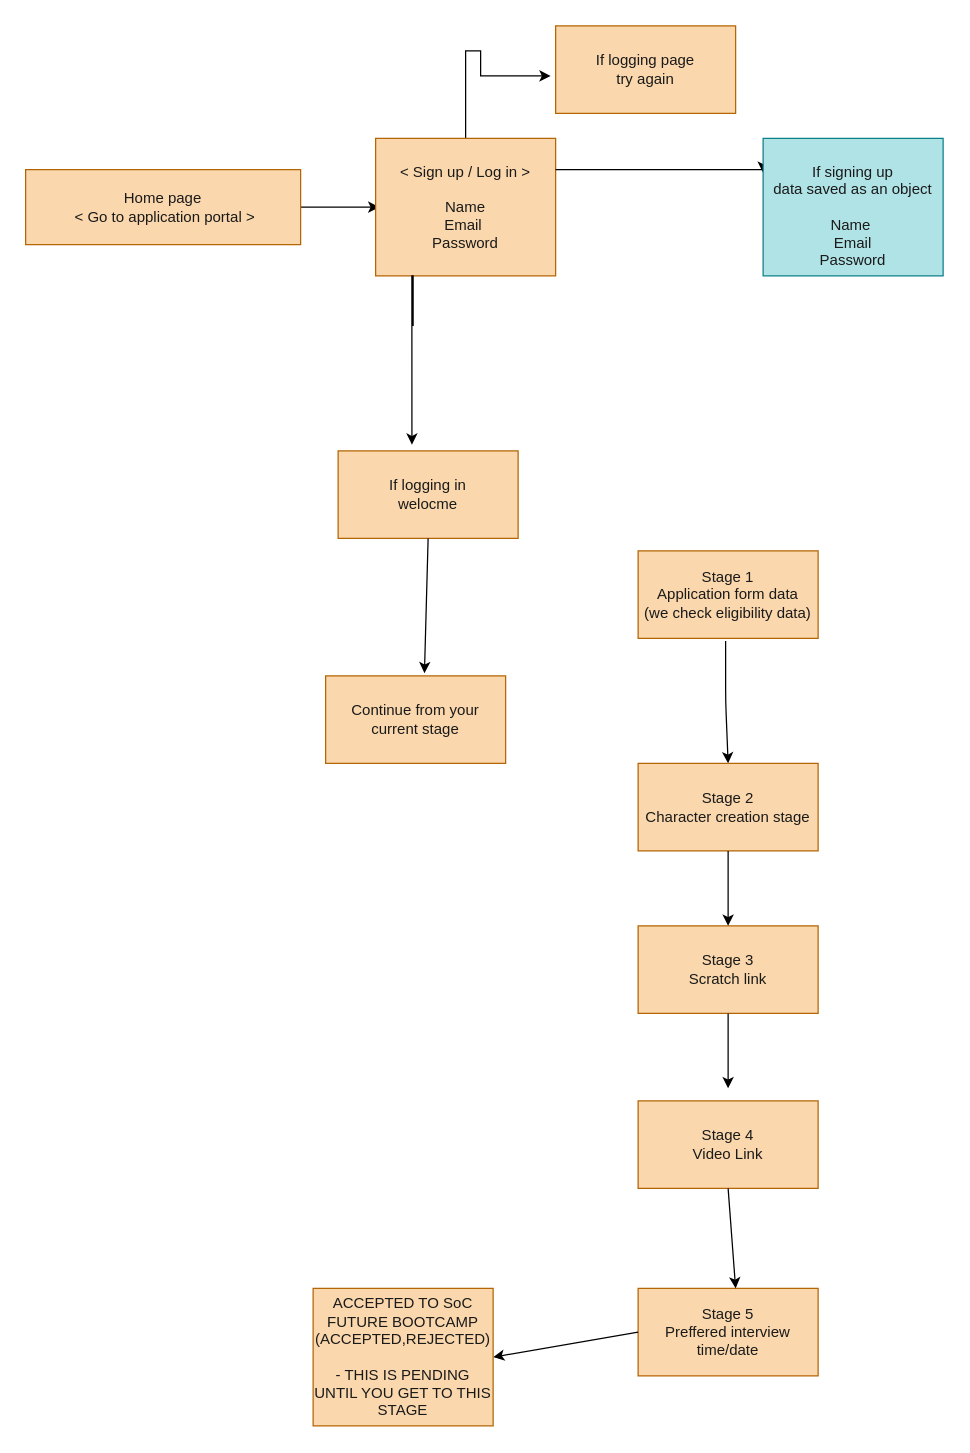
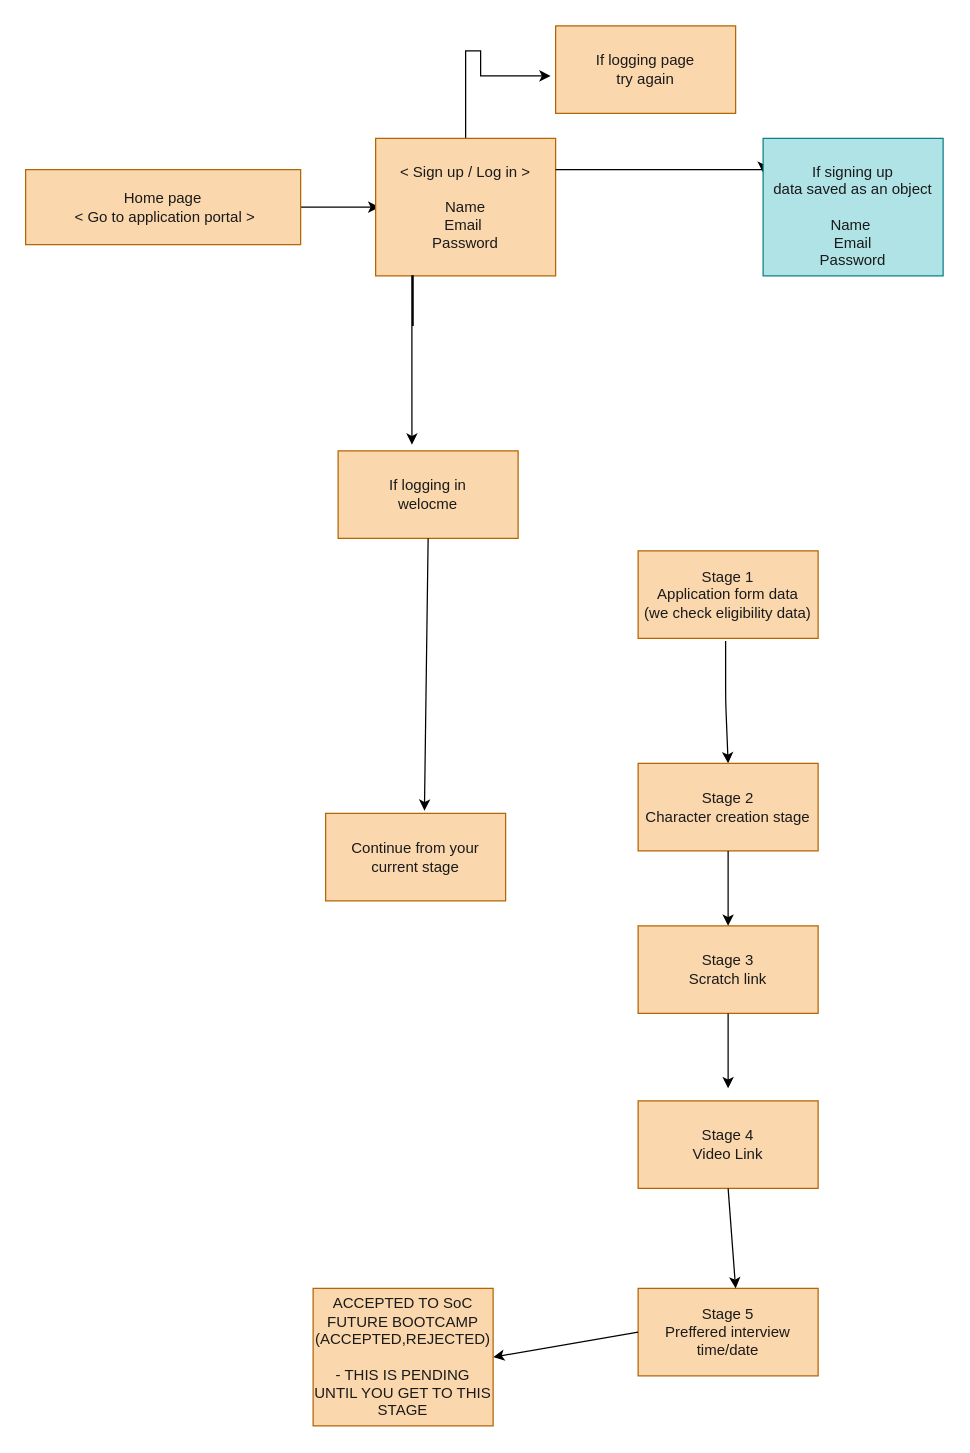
node "Continue from your current stage": moved (416, 719) -> (416, 857)
